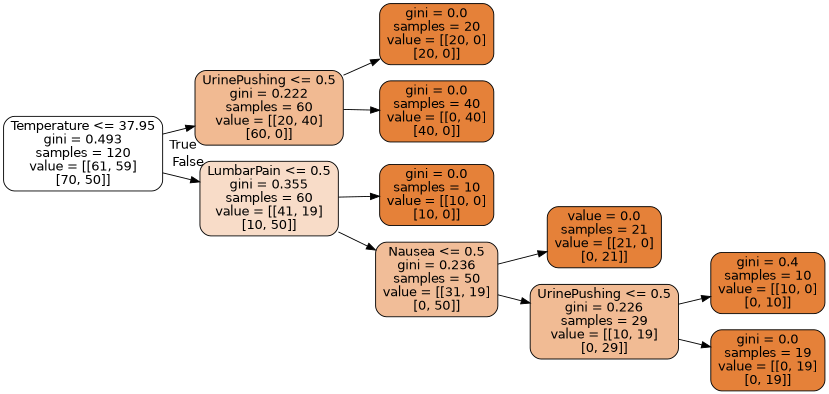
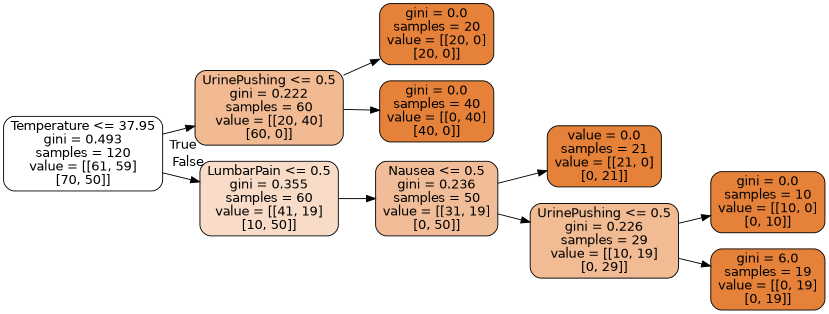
node "gini = 0.0 samples = 10 value = [[10, 0] [10, 0]]": removed
node "gini = 0.4 samples = 10 value = [[10, 0] [0, 10]]": label "gini = 0.4 samples = 10 value = [[10, 0] [0, 10]]" -> "gini = 0.0 samples = 10 value = [[10, 0] [0, 10]]"
node "gini = 0.0 samples = 19 value = [[0, 19] [0, 19]]": label "gini = 0.0 samples = 19 value = [[0, 19] [0, 19]]" -> "gini = 6.0 samples = 19 value = [[0, 19] [0, 19]]"
